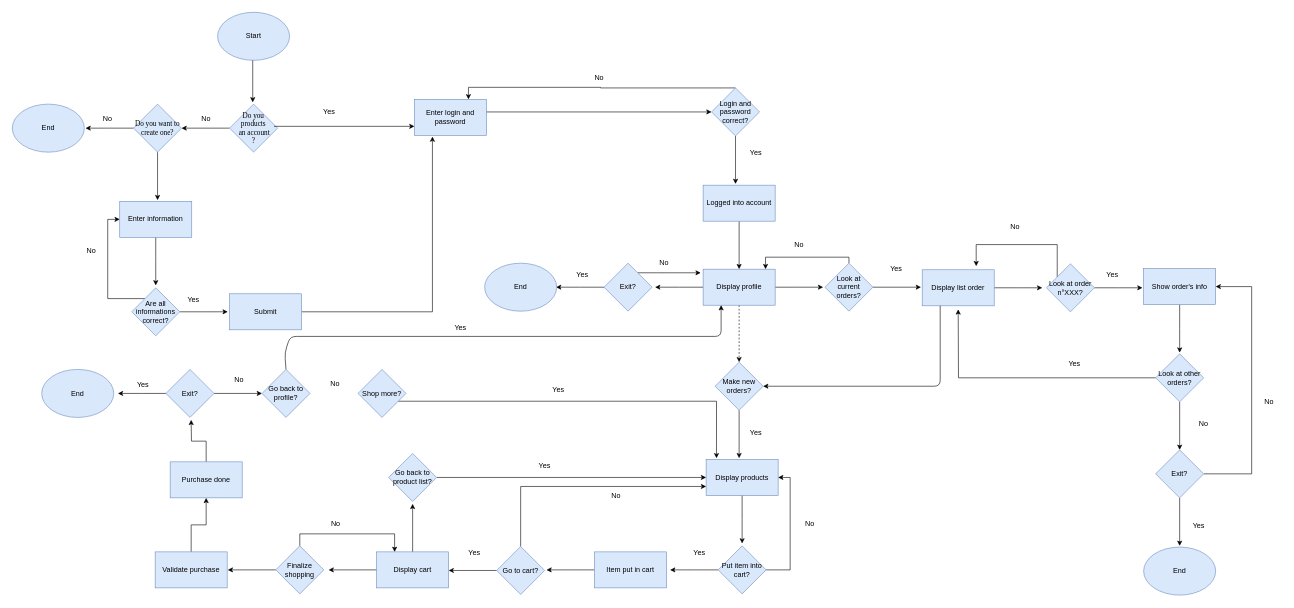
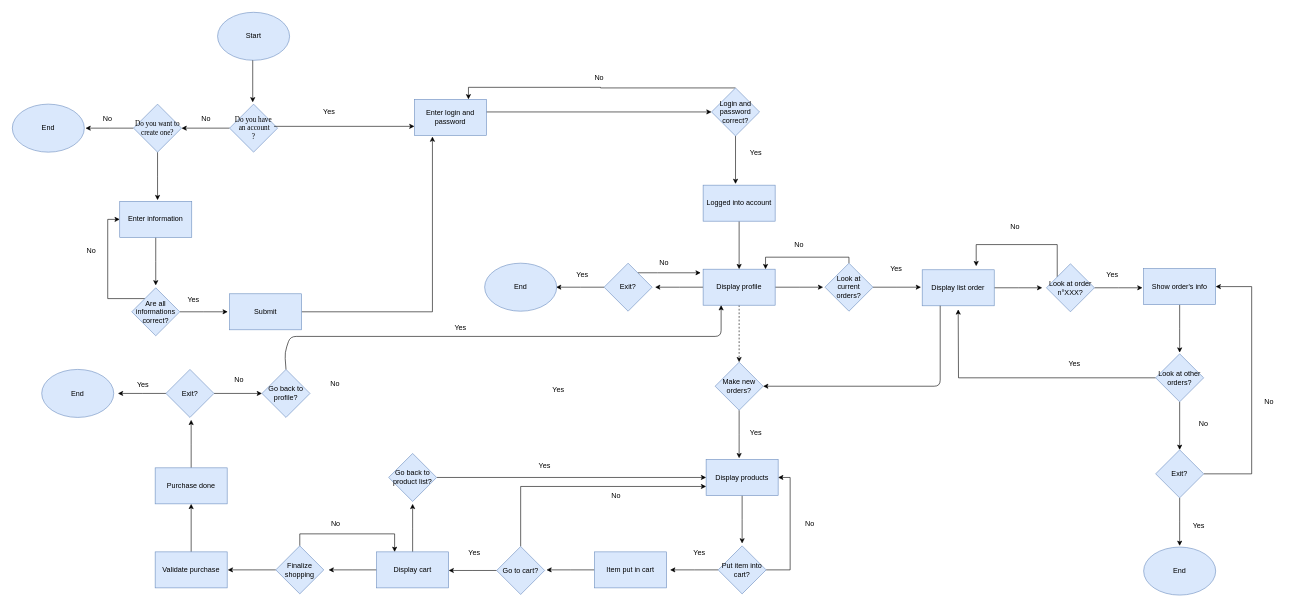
node "Do you products an account ?": label "Do you products an account ?" -> "Do you have an account ?"
node "Shop more?": removed
edge "Shop more?" -> "Display products": removed
node "Purchase done": moved (206, 480) -> (191, 486)
